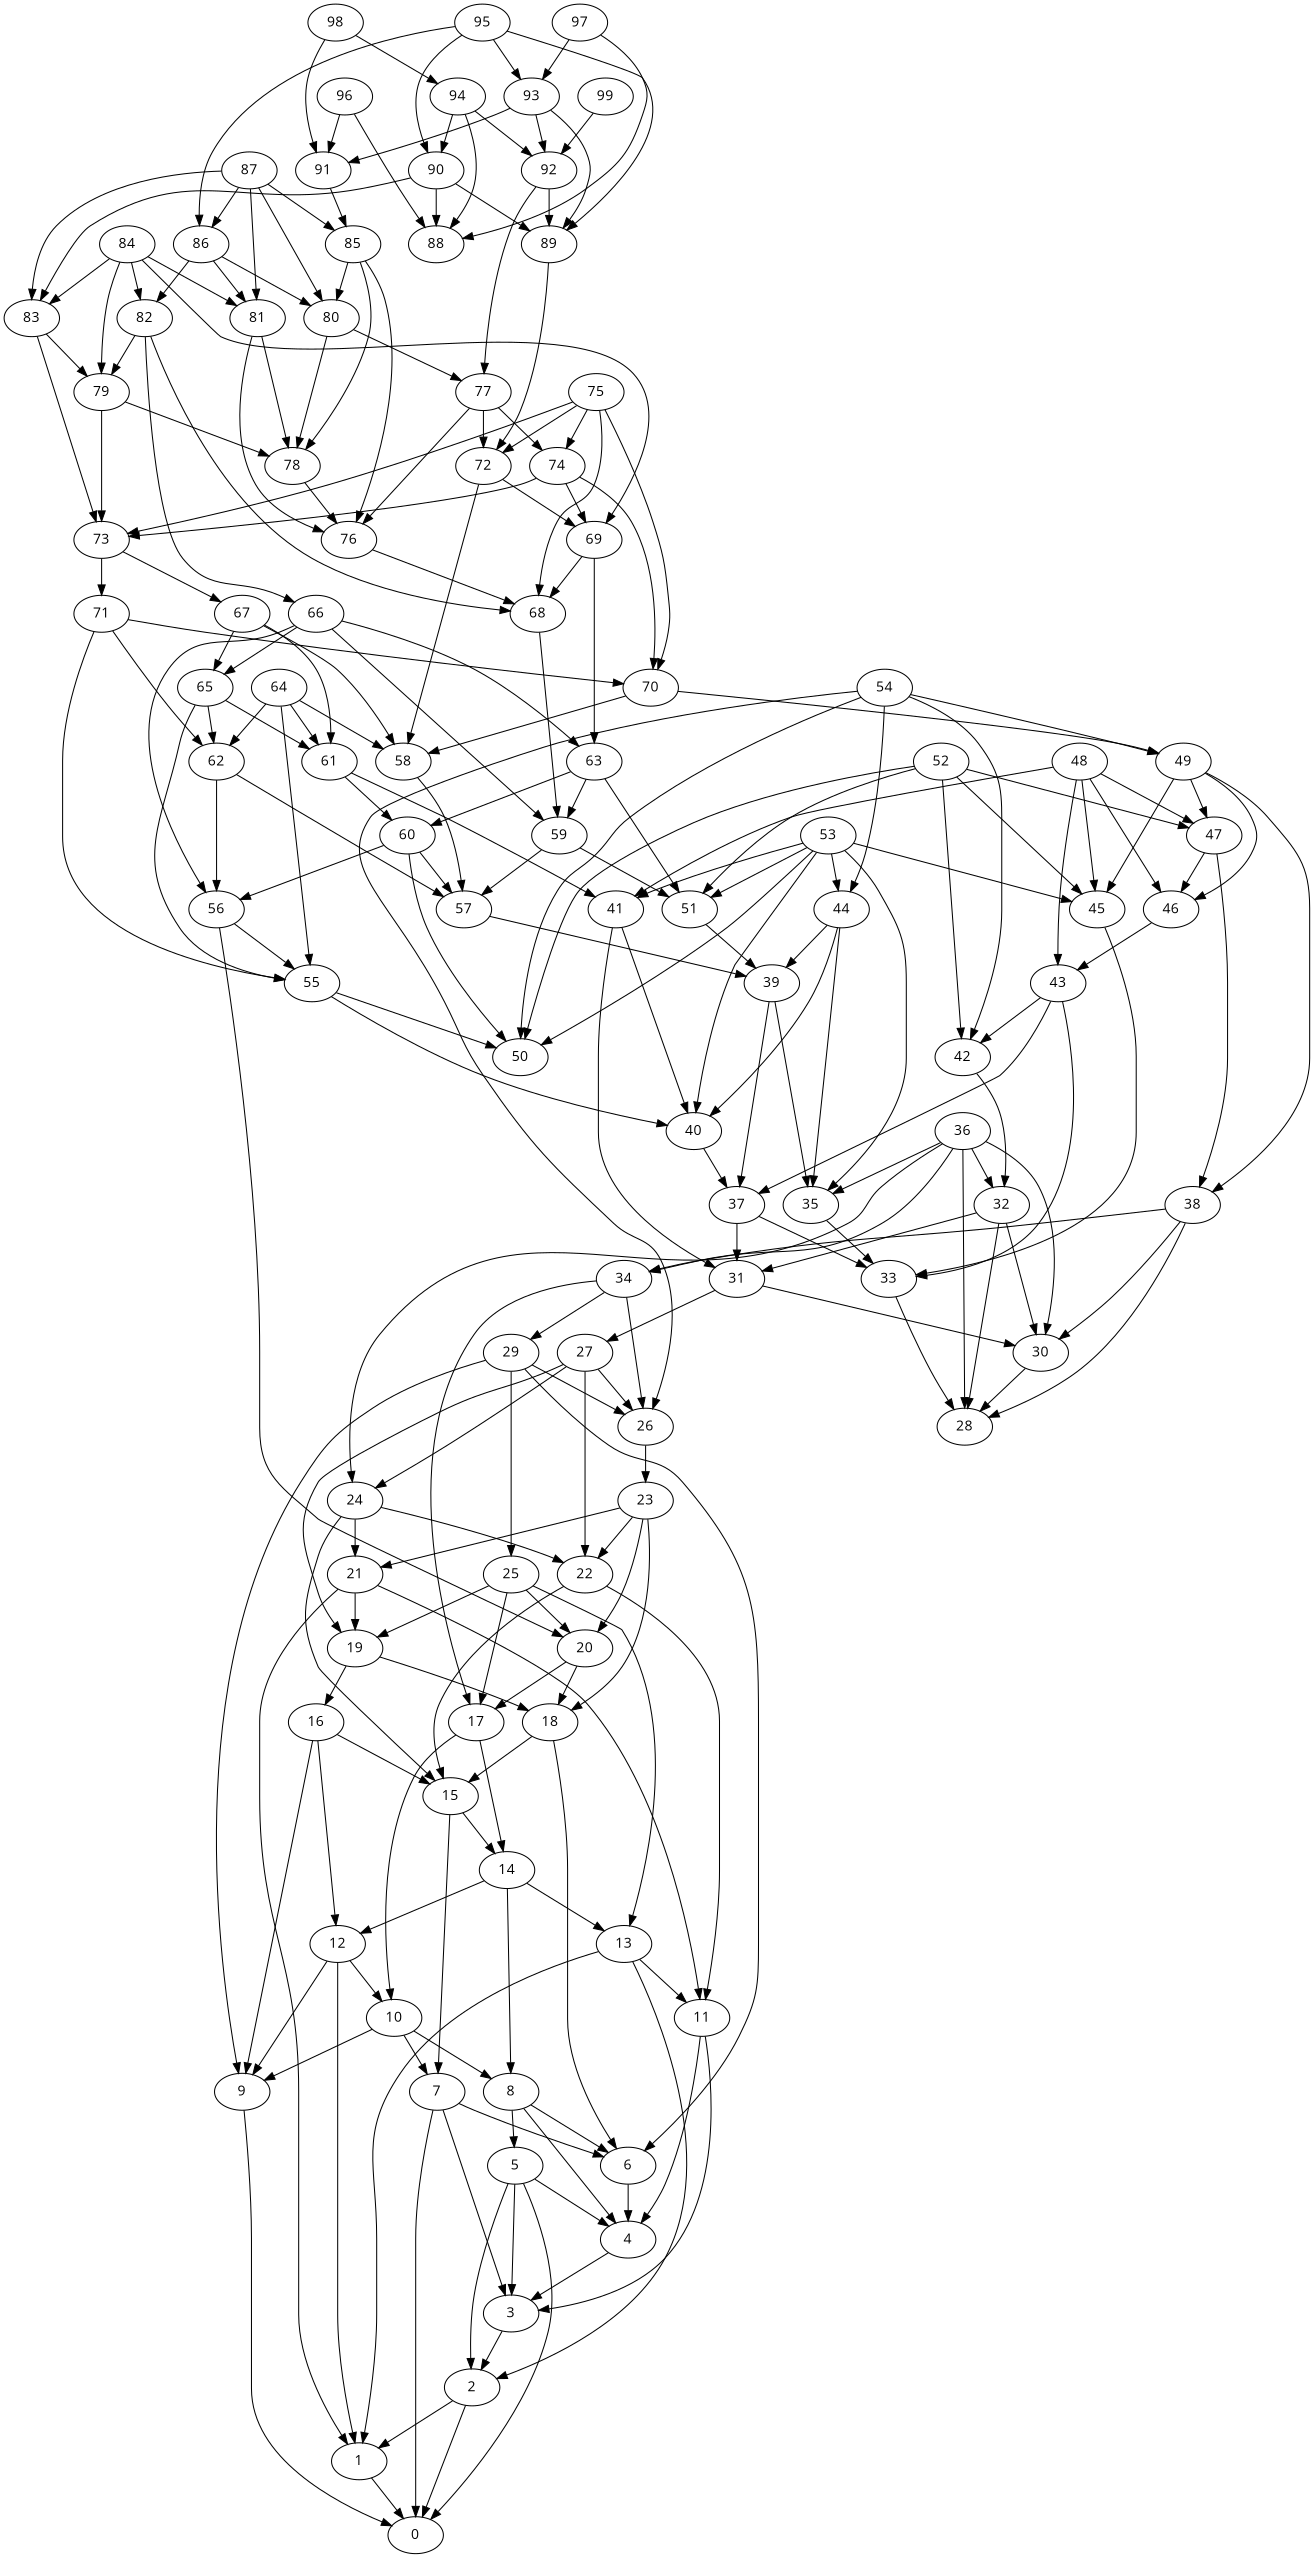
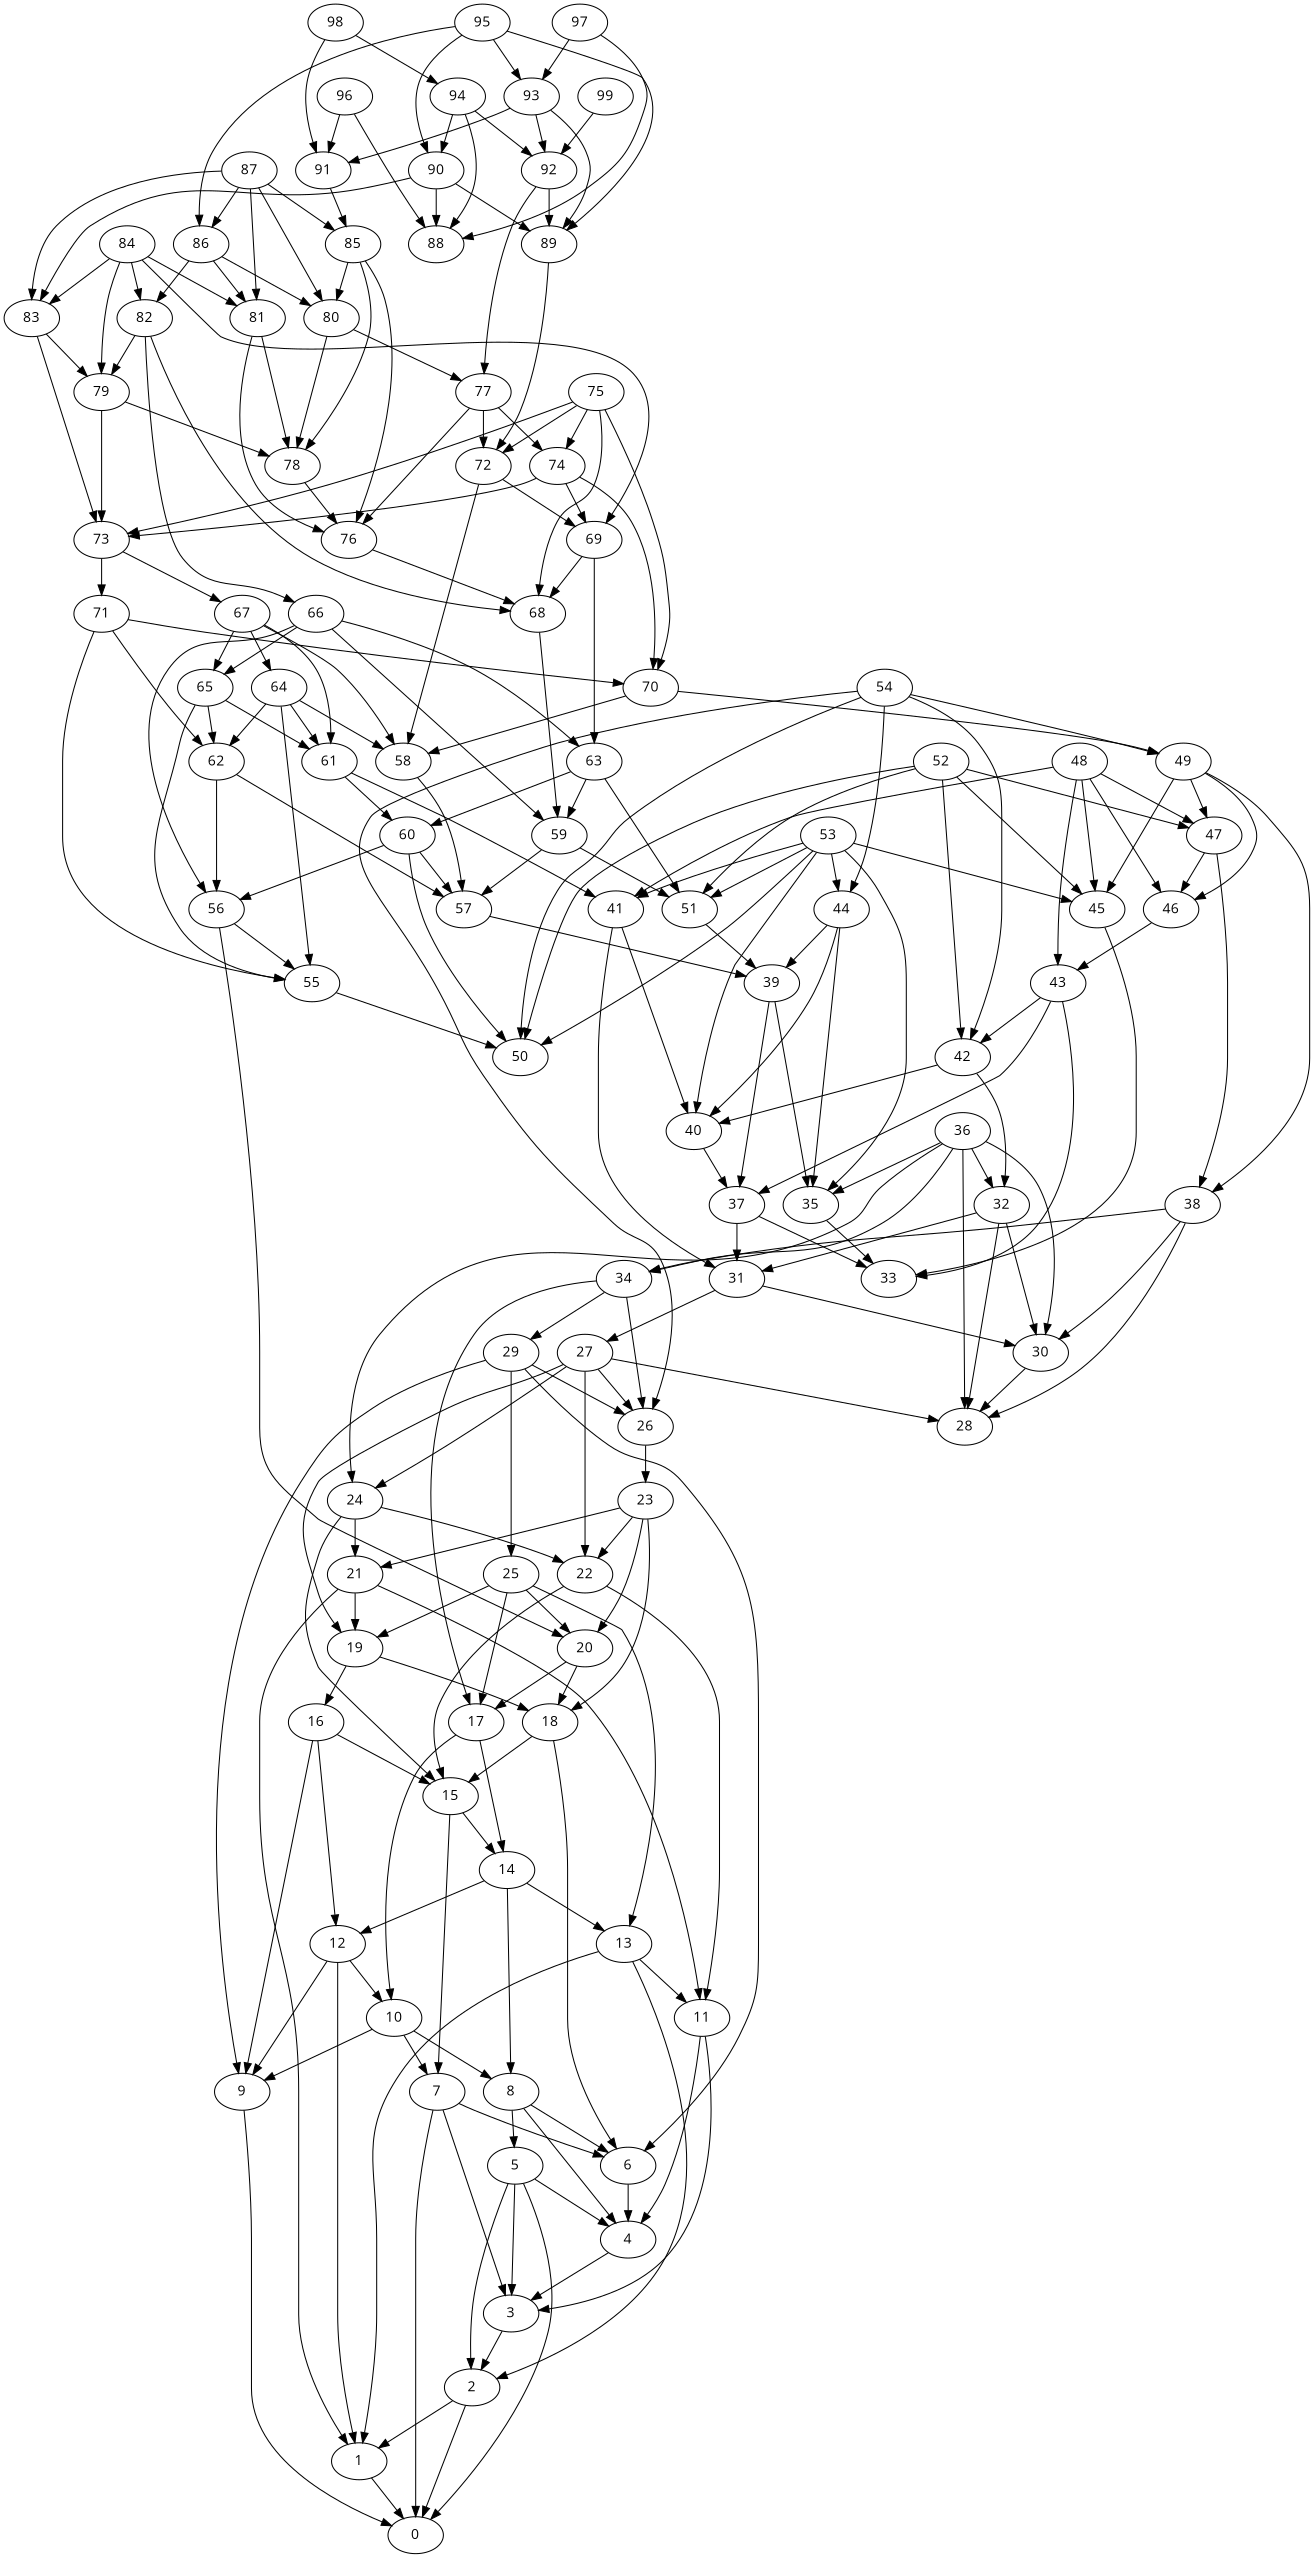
edge "67" -> "64": added
edge "55" -> "40": now "42" -> "40"
edge "33" -> "28": now "27" -> "28"
